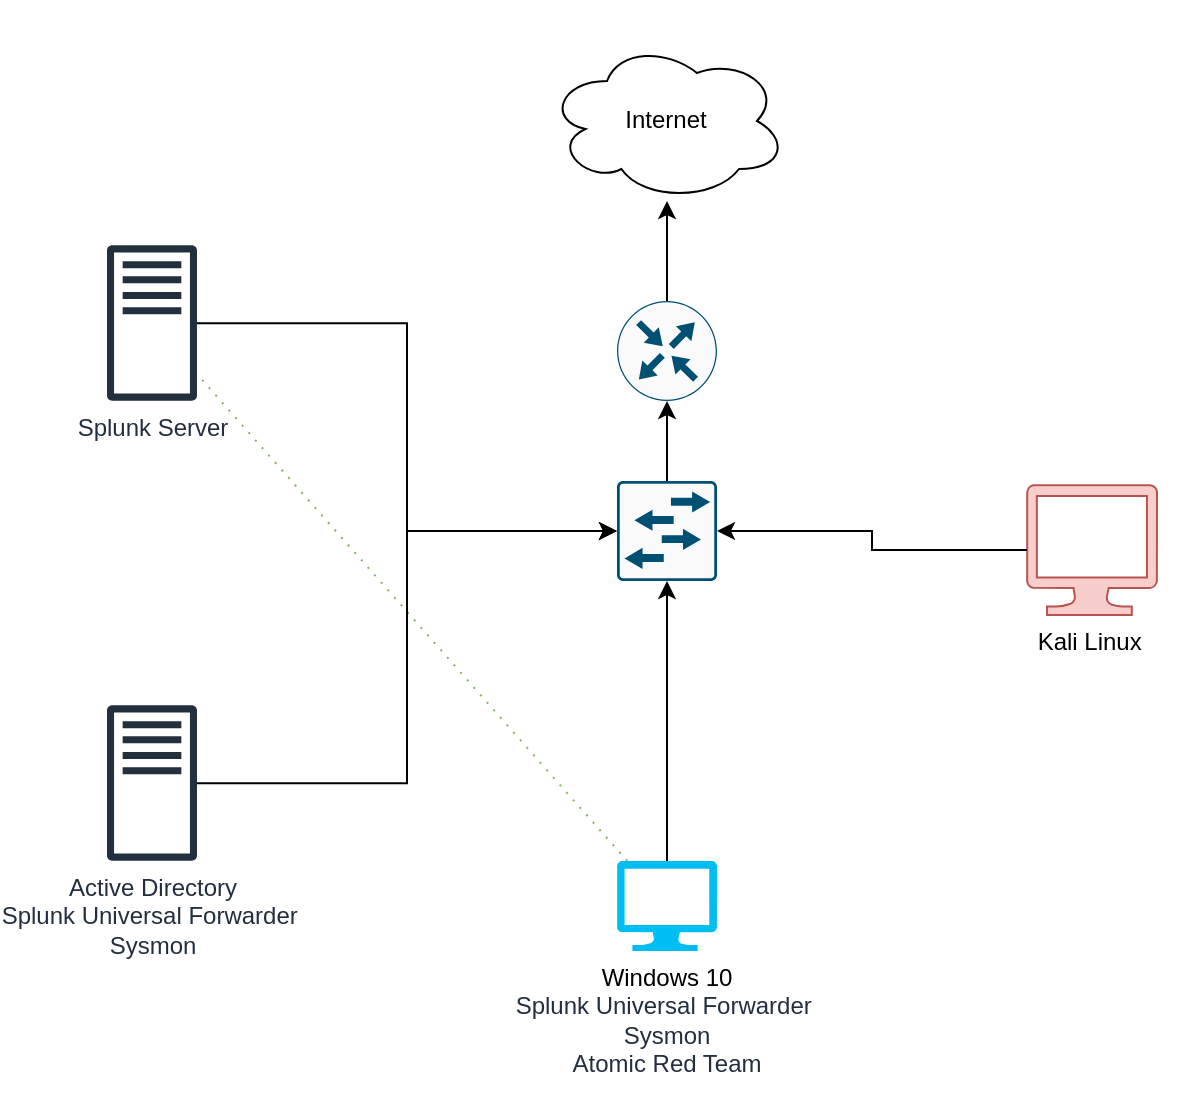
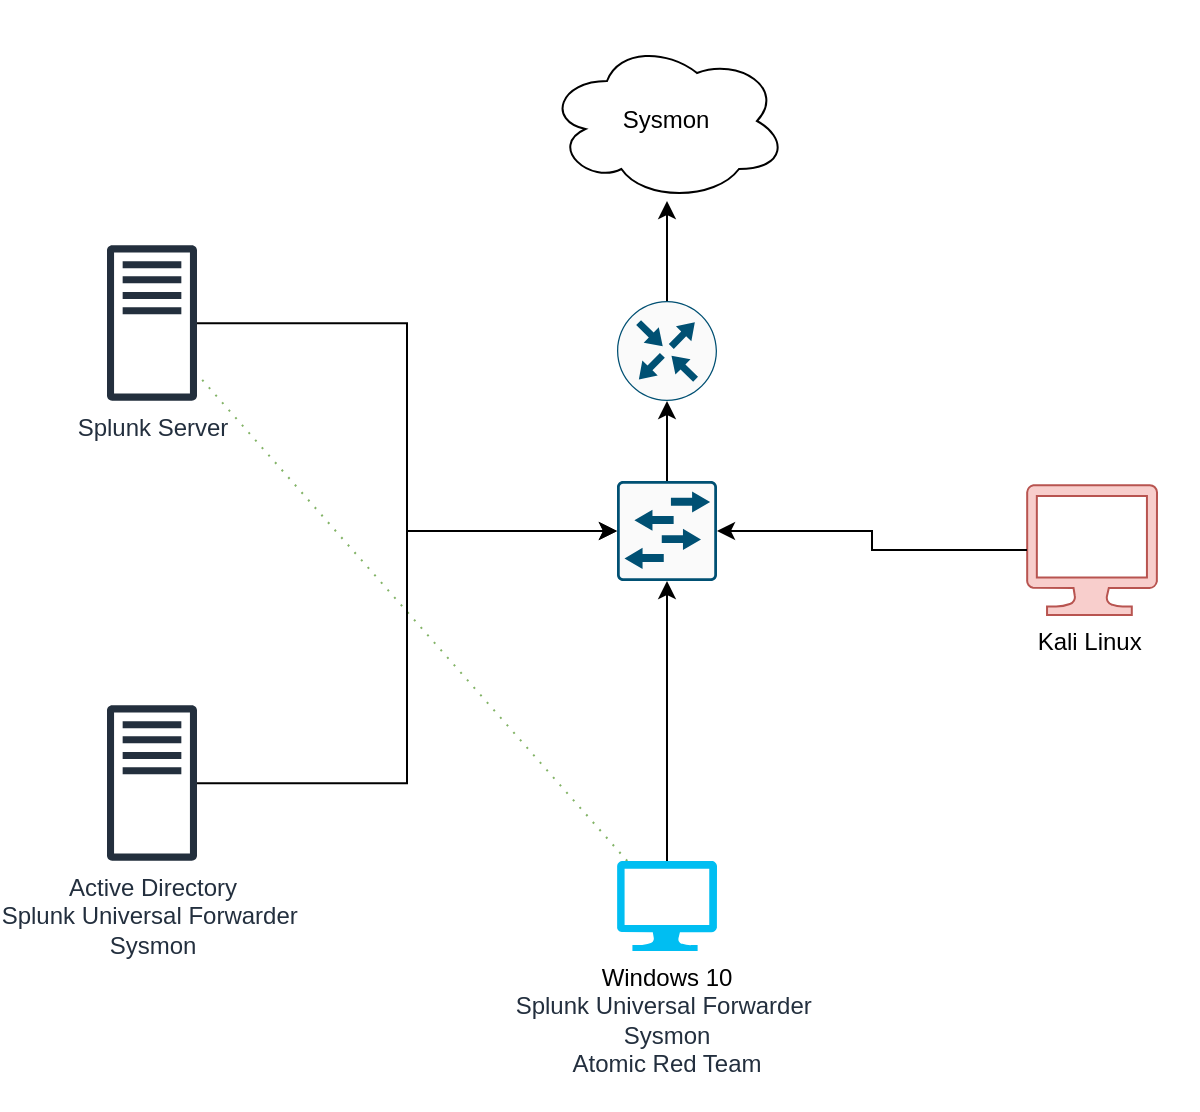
node "Internet": label "Internet" -> "Sysmon"
